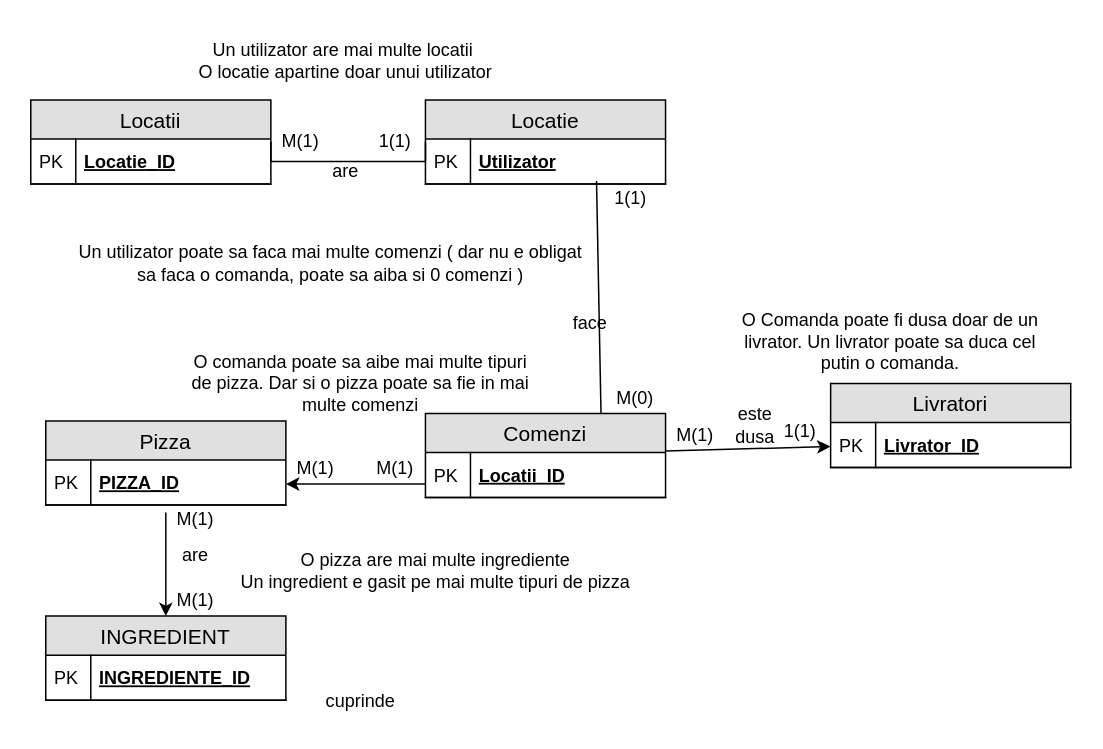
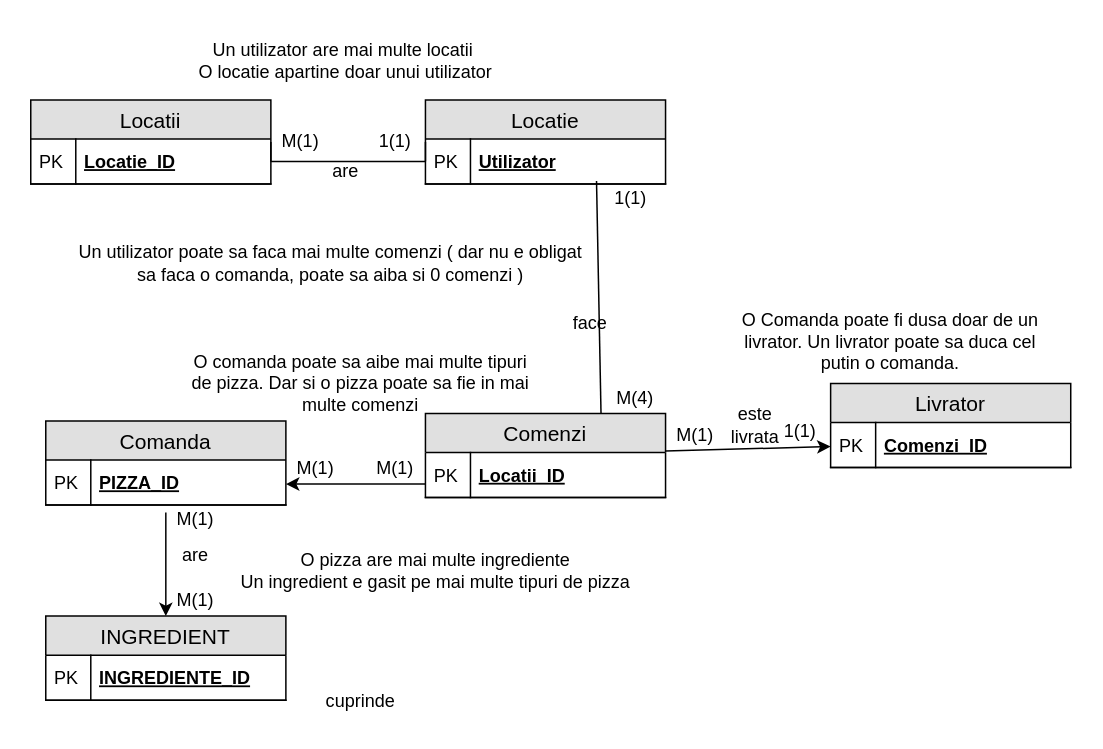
node "M(0)": label "M(0)" -> "M(4)"
node "Livratori": label "Livratori" -> "Livrator"
node "este dusa": label "este dusa" -> "este livrata"
node "Pizza": label "Pizza" -> "Comanda"
node "Livrator_ID": label "Livrator_ID" -> "Comenzi_ID"
